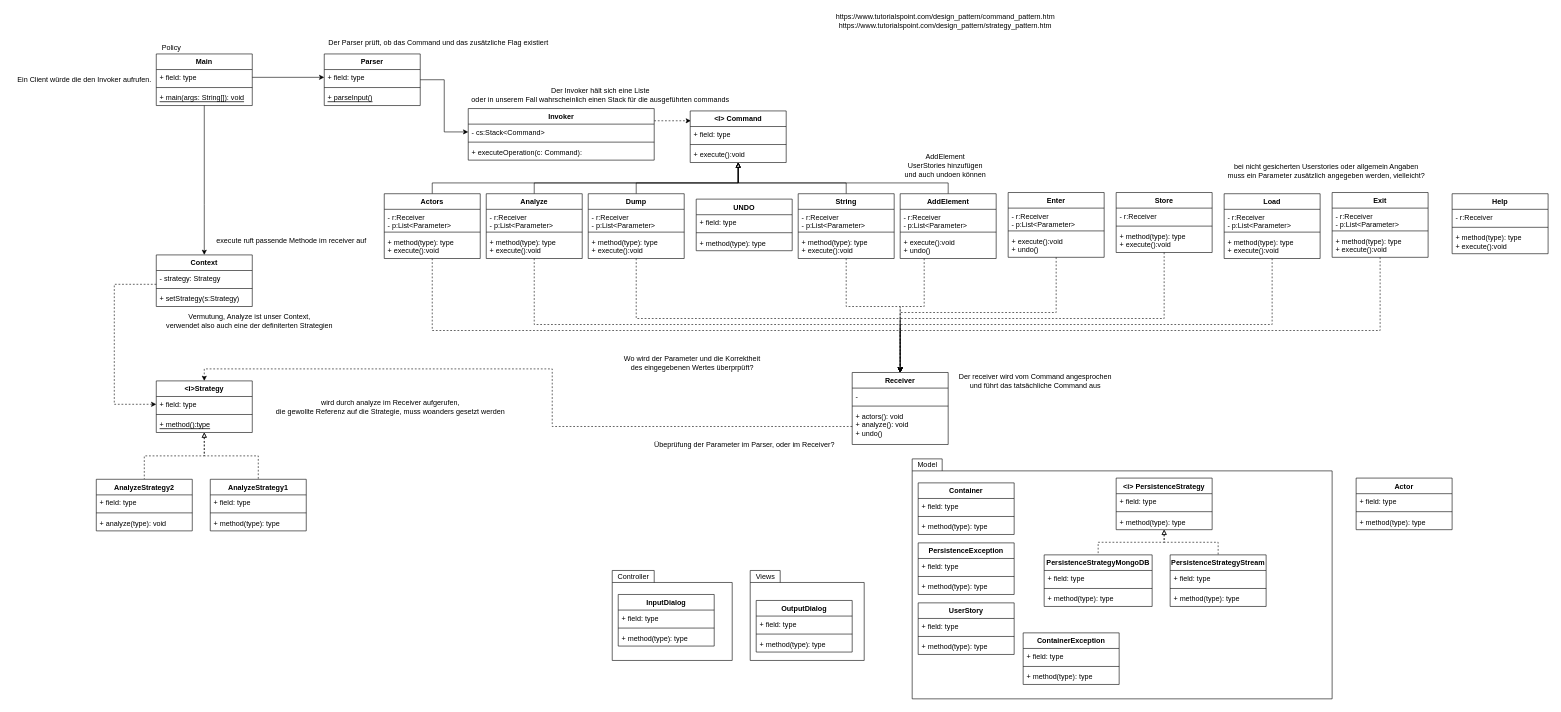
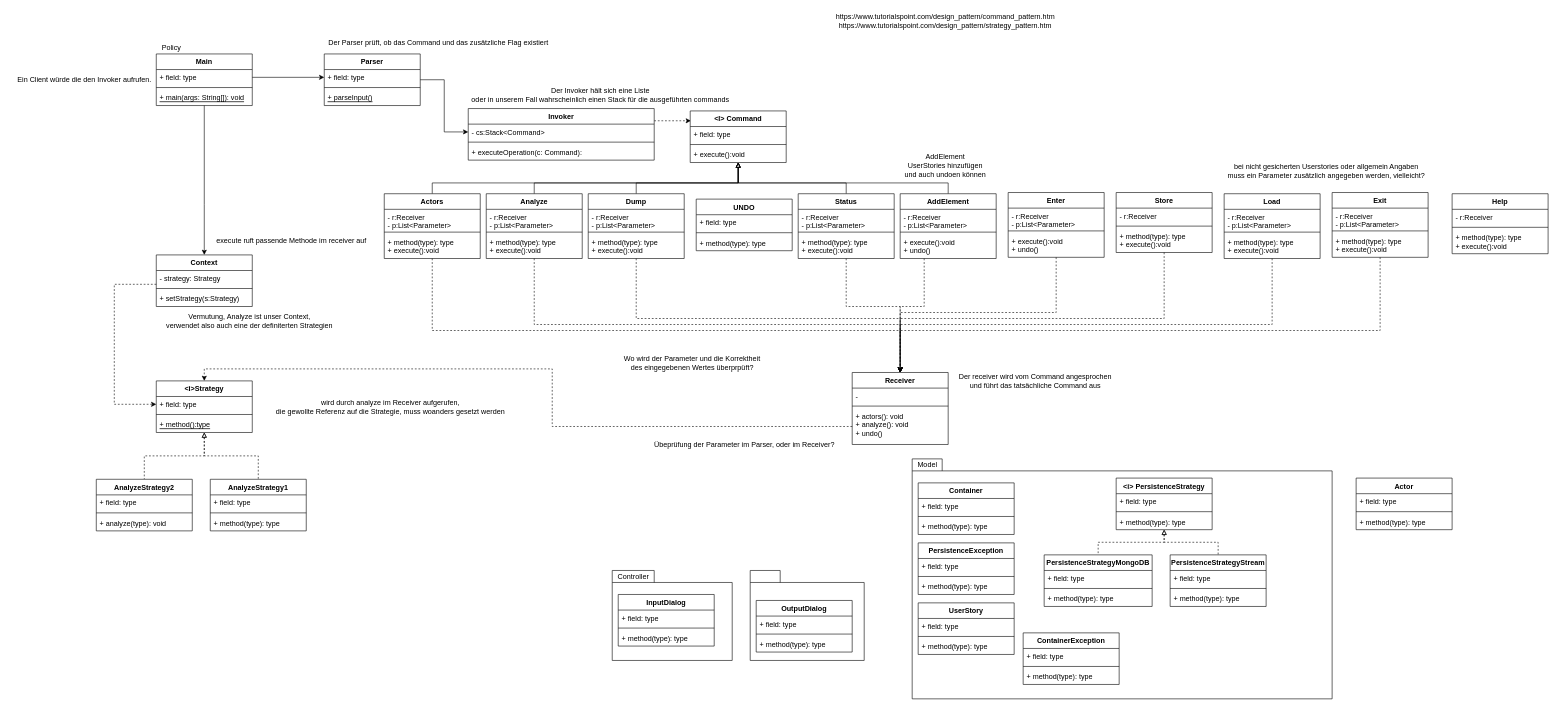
node "String": label "String" -> "Status"
node "Views": removed
